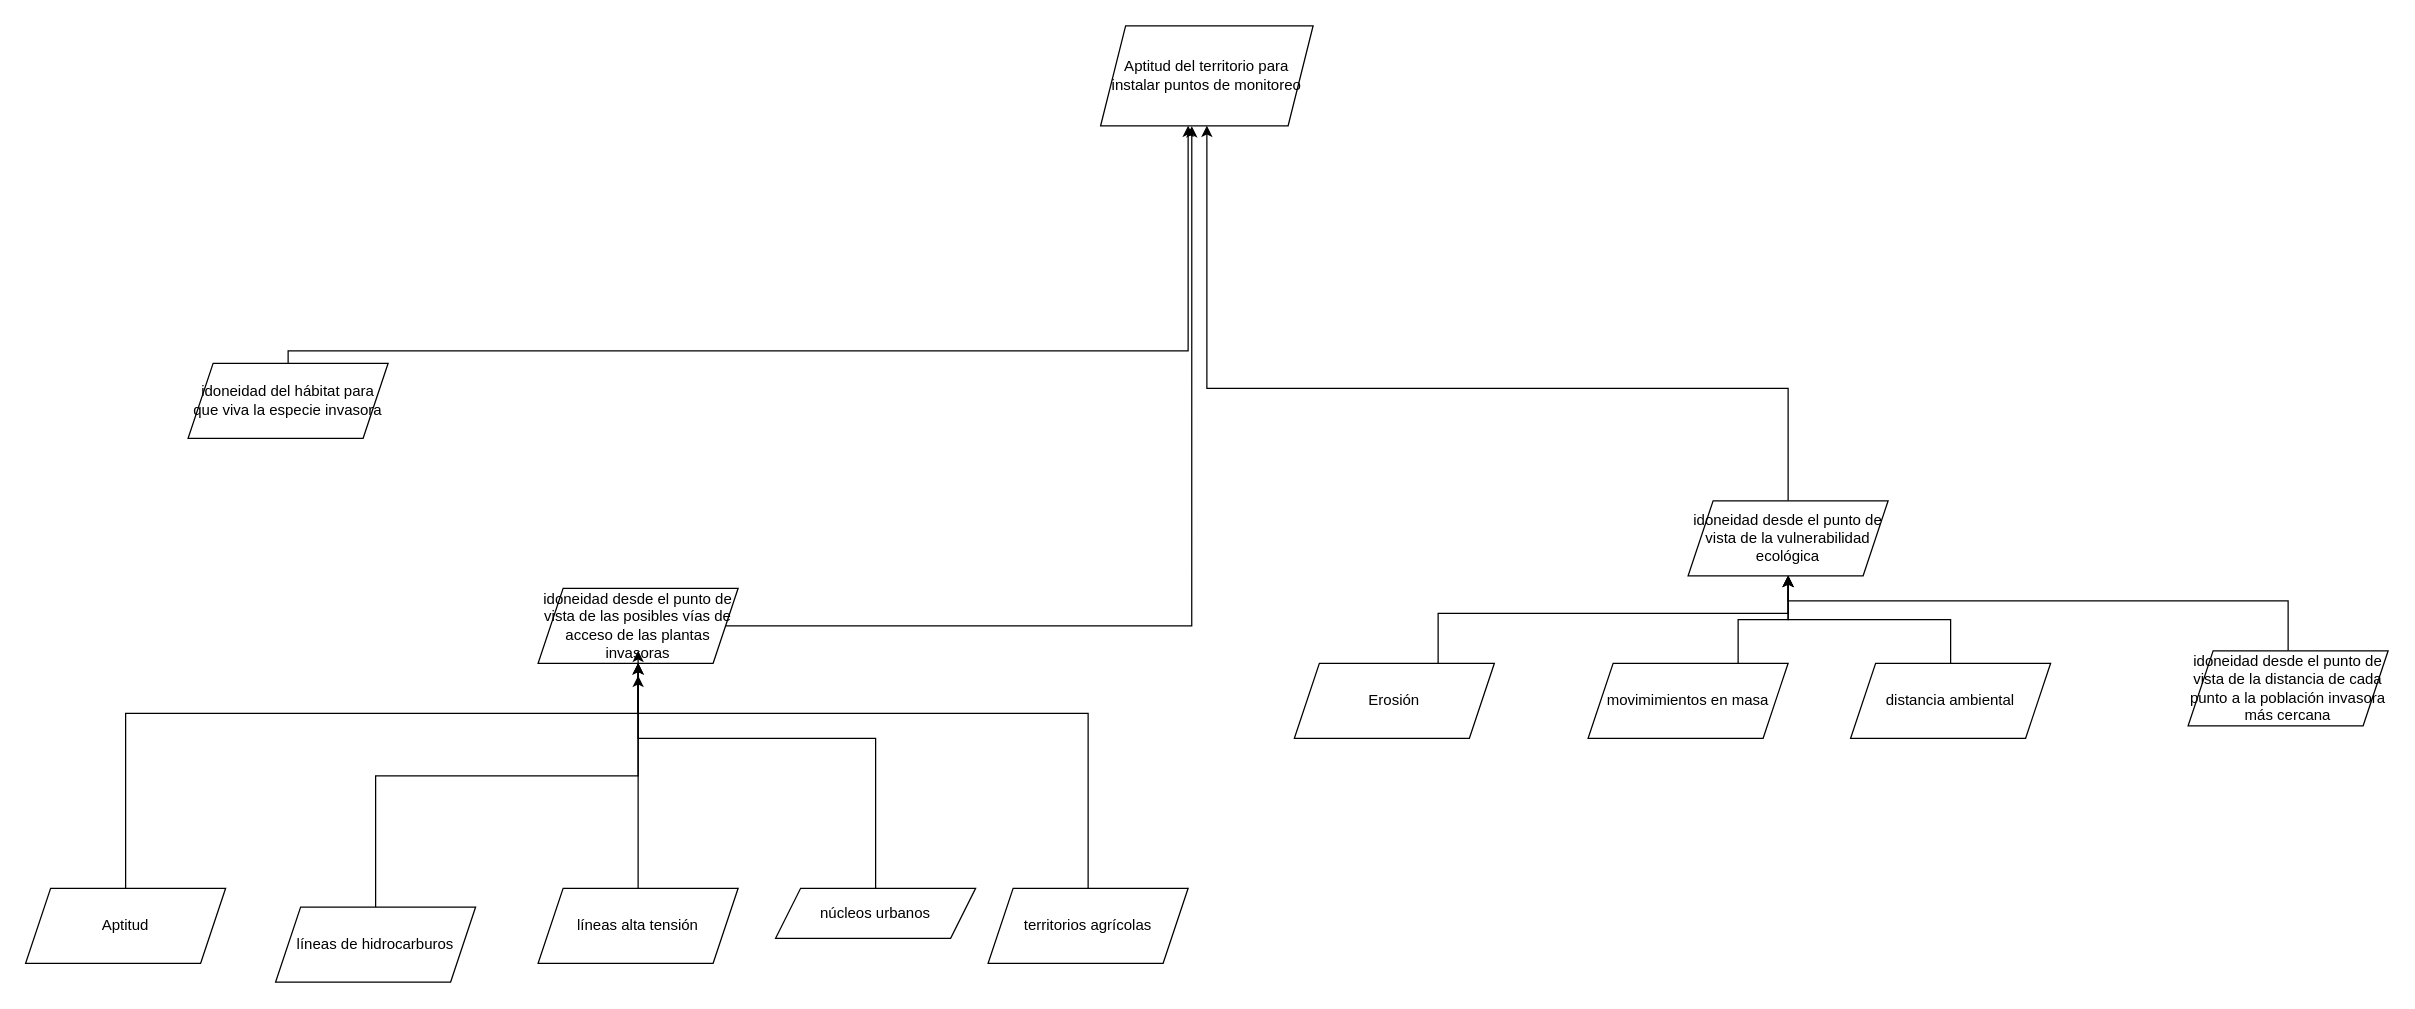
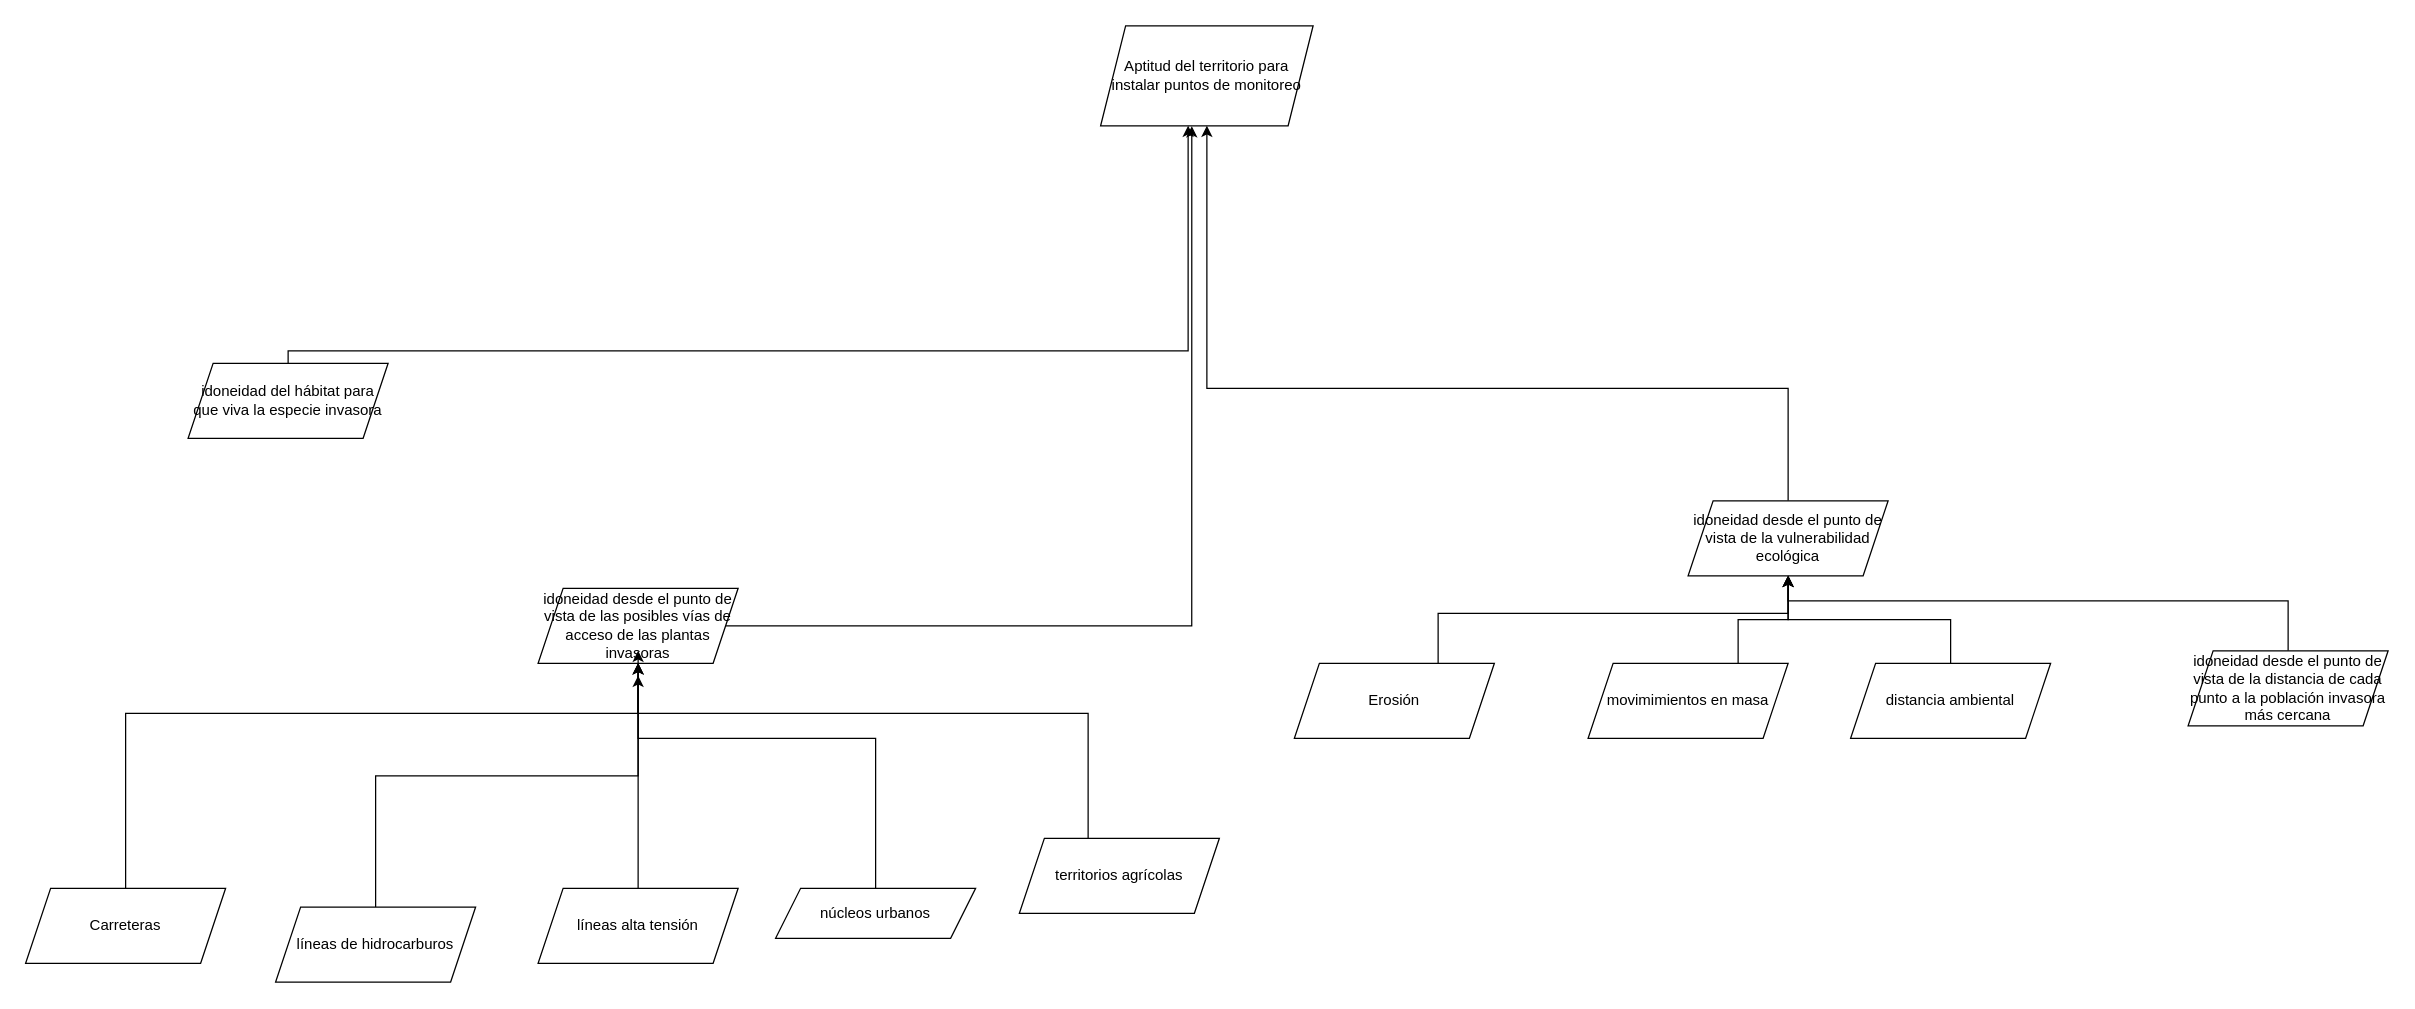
node "Aptitud": label "Aptitud" -> "Carreteras"
node "territorios agrícolas": moved (1088, 926) -> (1119, 876)
